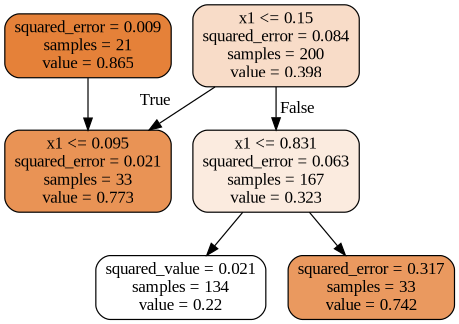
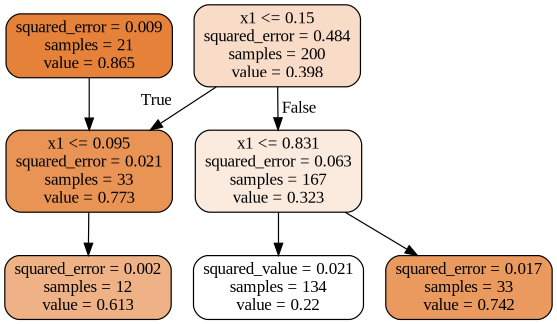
node "x1 <= 0.15 squared_error = 0.084 samples = 200 value = 0.398": label "x1 <= 0.15 squared_error = 0.084 samples = 200 value = 0.398" -> "x1 <= 0.15 squared_error = 0.484 samples = 200 value = 0.398"
node "squared_error = 0.002 samples = 12 value = 0.613": added
node "squared_error = 0.317 samples = 33 value = 0.742": label "squared_error = 0.317 samples = 33 value = 0.742" -> "squared_error = 0.017 samples = 33 value = 0.742"
